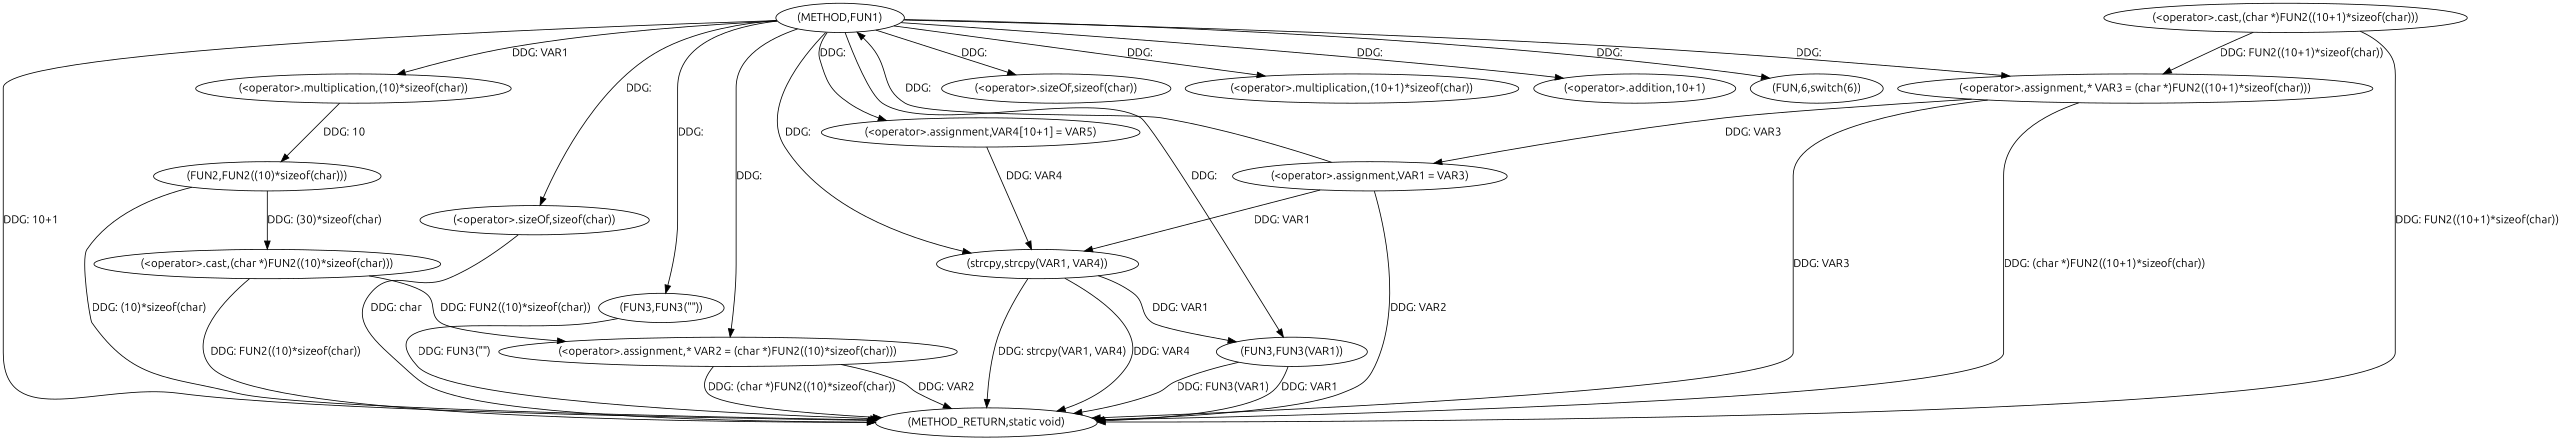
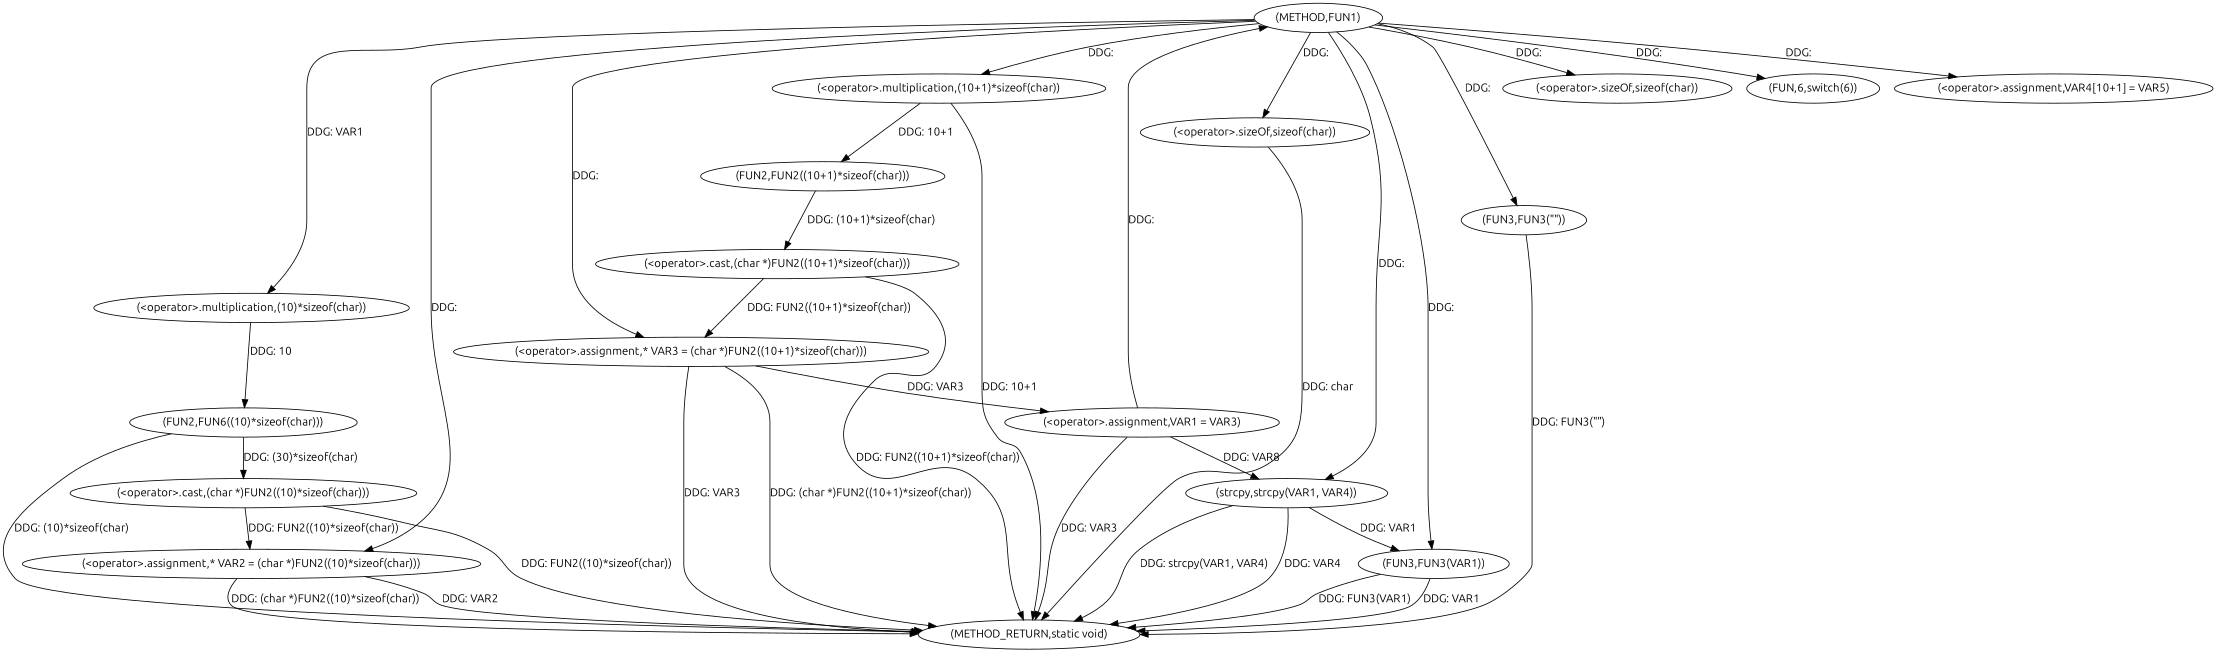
node "(<operator>.addition,10+1)": removed
node "(FUN2,FUN2((10)*sizeof(char)))": label "(FUN2,FUN2((10)*sizeof(char)))" -> "(FUN2,FUN6((10)*sizeof(char)))"
node "(FUN2,FUN2((10+1)*sizeof(char)))": added
edge "(<operator>.assignment,VAR4[10+1] = VAR5)" -> "(strcpy,strcpy(VAR1, VAR4))": removed, label "DDG: VAR4"
edge "(<operator>.assignment,VAR1 = VAR3)" -> "(strcpy,strcpy(VAR1, VAR4))": label "DDG: VAR1" -> "DDG: VAR8"
edge "(METHOD,FUN1)" -> "(METHOD_RETURN,static void)": now "(<operator>.multiplication,(10+1)*sizeof(char))" -> "(METHOD_RETURN,static void)"
edge "(<operator>.assignment,VAR1 = VAR3)" -> "(METHOD_RETURN,static void)": label "DDG: VAR2" -> "DDG: VAR3"
